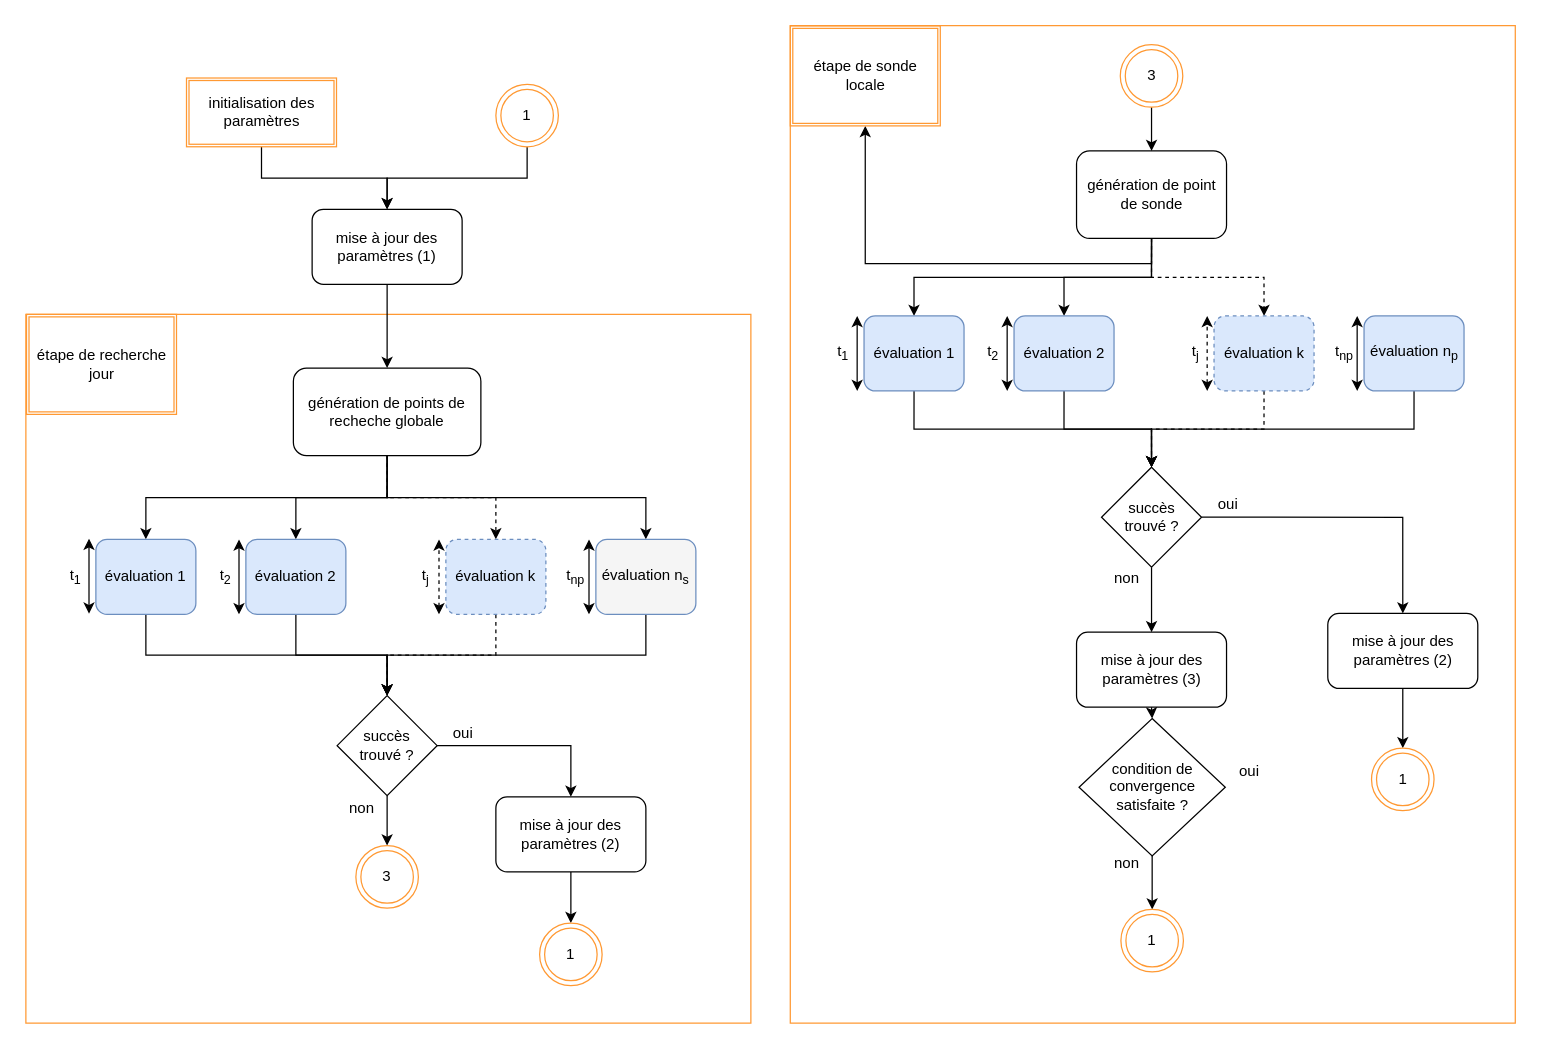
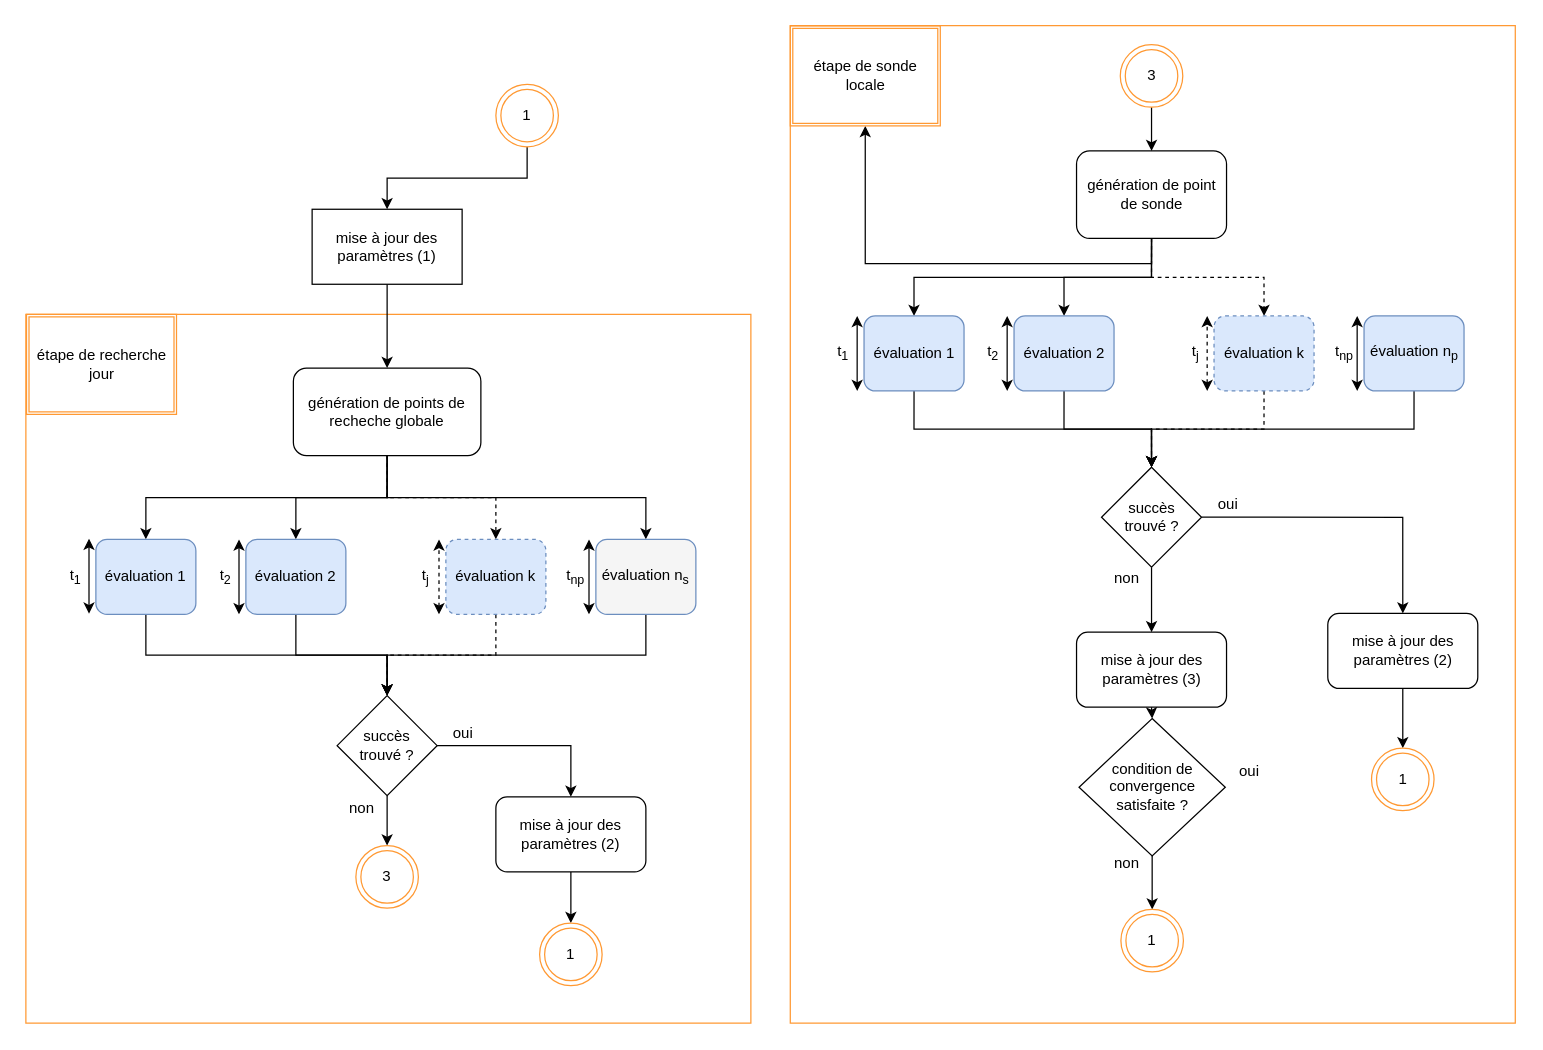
node "initialisation des paramètres": removed
edge "initialisation des paramètres" -> "mise à jour des paramètres (1)": removed
node "mise à jour des paramètres (1)": shape rounded rectangle -> rectangle
